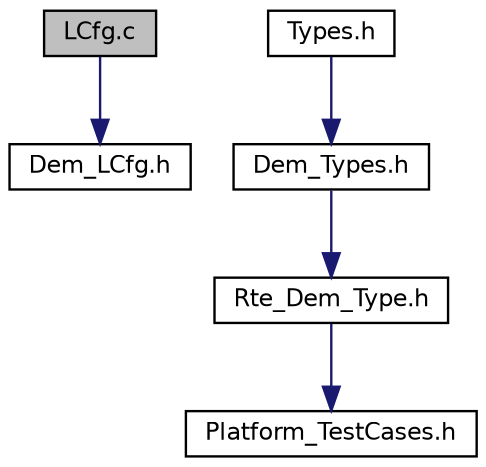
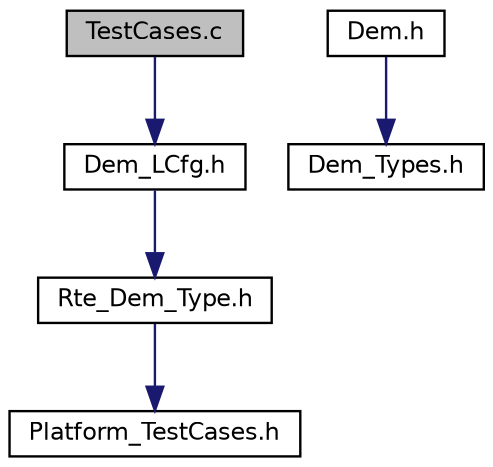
node "LCfg.c": label "LCfg.c" -> "TestCases.c"
node "Types.h": label "Types.h" -> "Dem.h"
edge "Dem_Types.h" -> "Rte_Dem_Type.h": now "Dem_LCfg.h" -> "Rte_Dem_Type.h"
